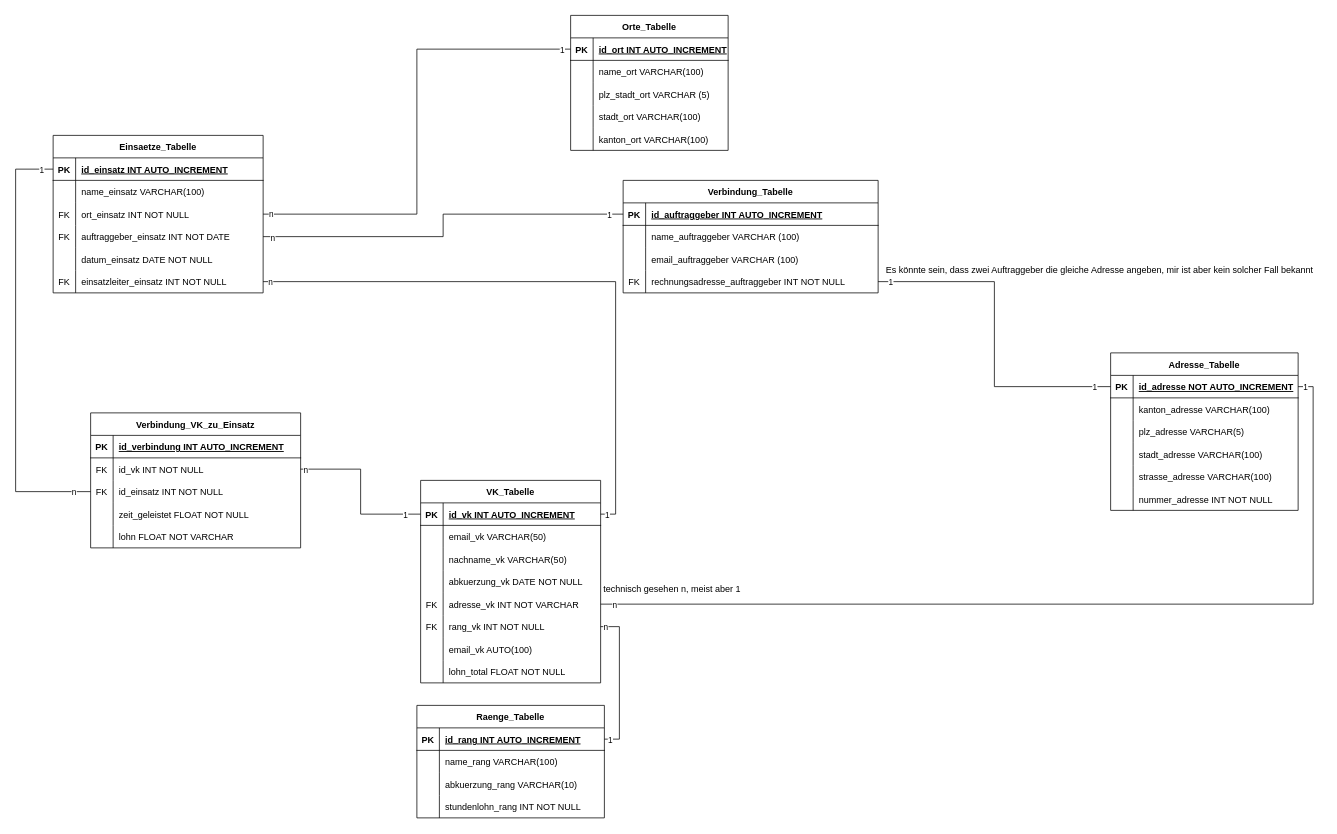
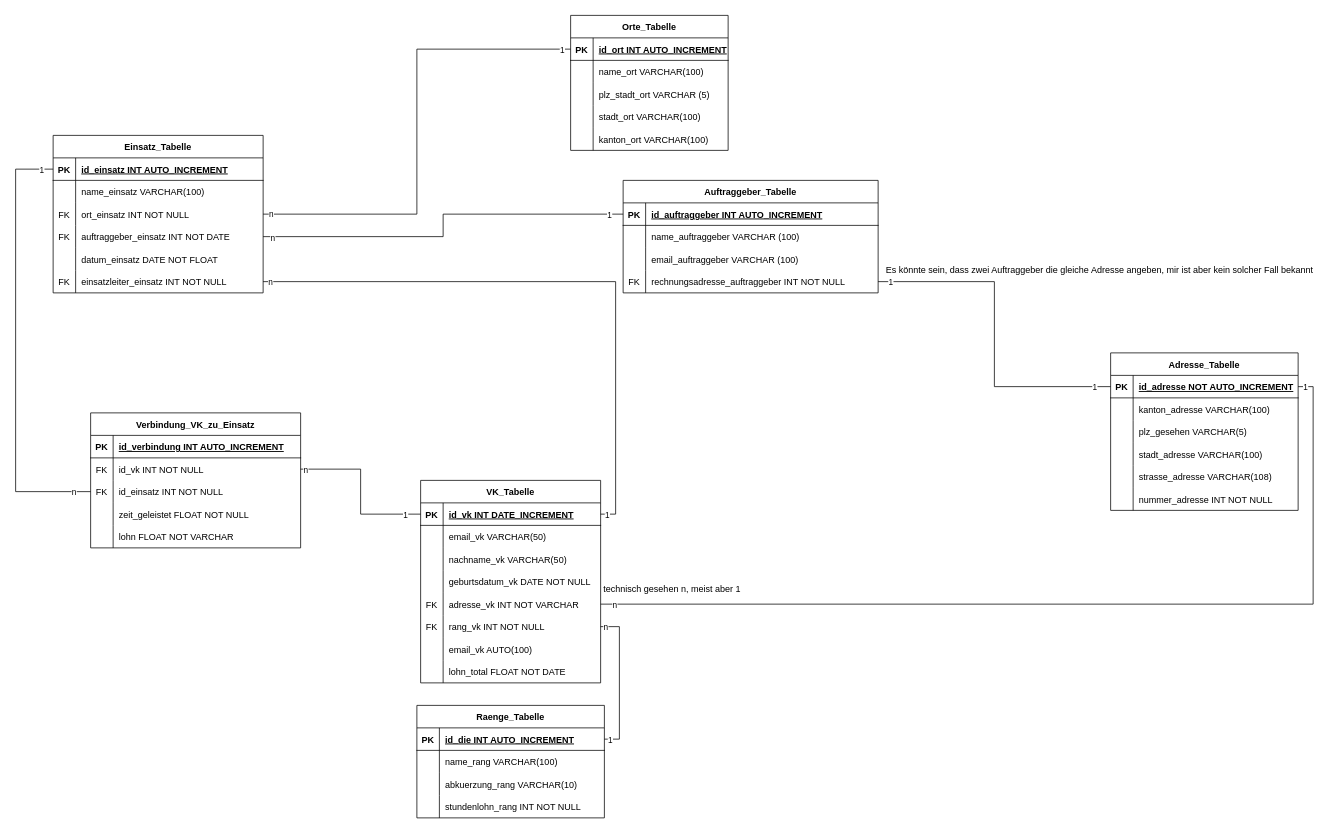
node "Einsaetze_Tabelle": label "Einsaetze_Tabelle" -> "Einsatz_Tabelle"
node "Verbindung_Tabelle": label "Verbindung_Tabelle" -> "Auftraggeber_Tabelle"
node "datum_einsatz DATE NOT NULL": label "datum_einsatz DATE NOT NULL" -> "datum_einsatz DATE NOT FLOAT"
node "plz_adresse VARCHAR(5)": label "plz_adresse VARCHAR(5)" -> "plz_gesehen VARCHAR(5)"
node "strasse_adresse VARCHAR(100)": label "strasse_adresse VARCHAR(100)" -> "strasse_adresse VARCHAR(108)"
node "id_vk INT AUTO_INCREMENT": label "id_vk INT AUTO_INCREMENT" -> "id_vk INT DATE_INCREMENT"
node "abkuerzung_vk DATE NOT NULL": label "abkuerzung_vk DATE NOT NULL" -> "geburtsdatum_vk DATE NOT NULL"
node "lohn_total FLOAT NOT NULL": label "lohn_total FLOAT NOT NULL" -> "lohn_total FLOAT NOT DATE"
node "id_rang INT AUTO_INCREMENT": label "id_rang INT AUTO_INCREMENT" -> "id_die INT AUTO_INCREMENT"
